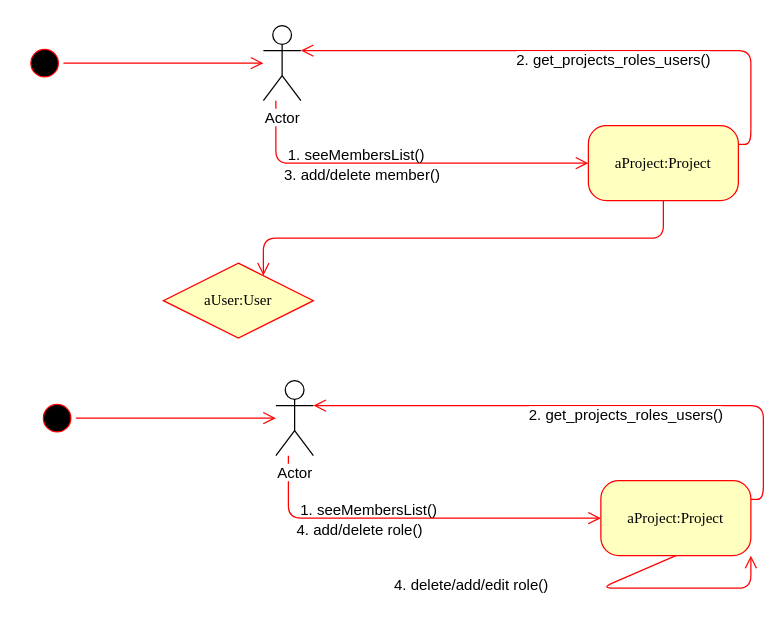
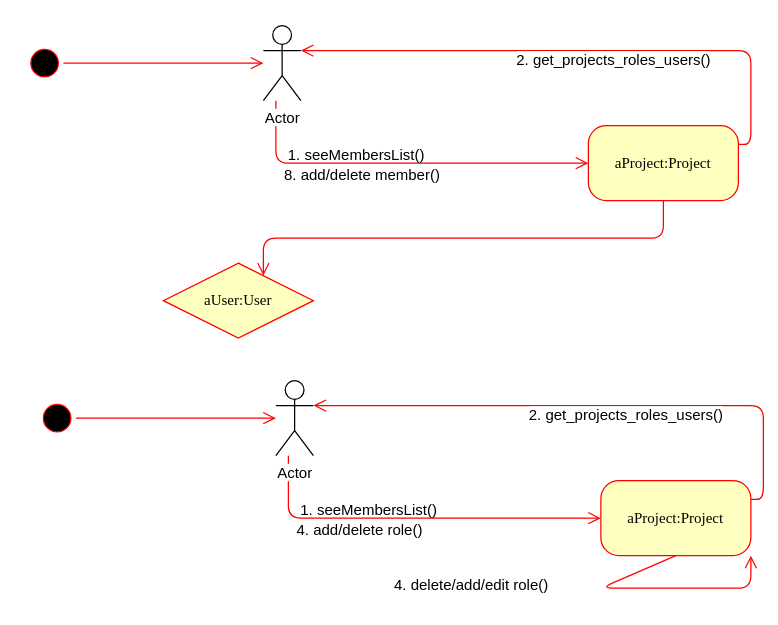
node "3. add/delete member()": label "3. add/delete member()" -> "8. add/delete member()"
